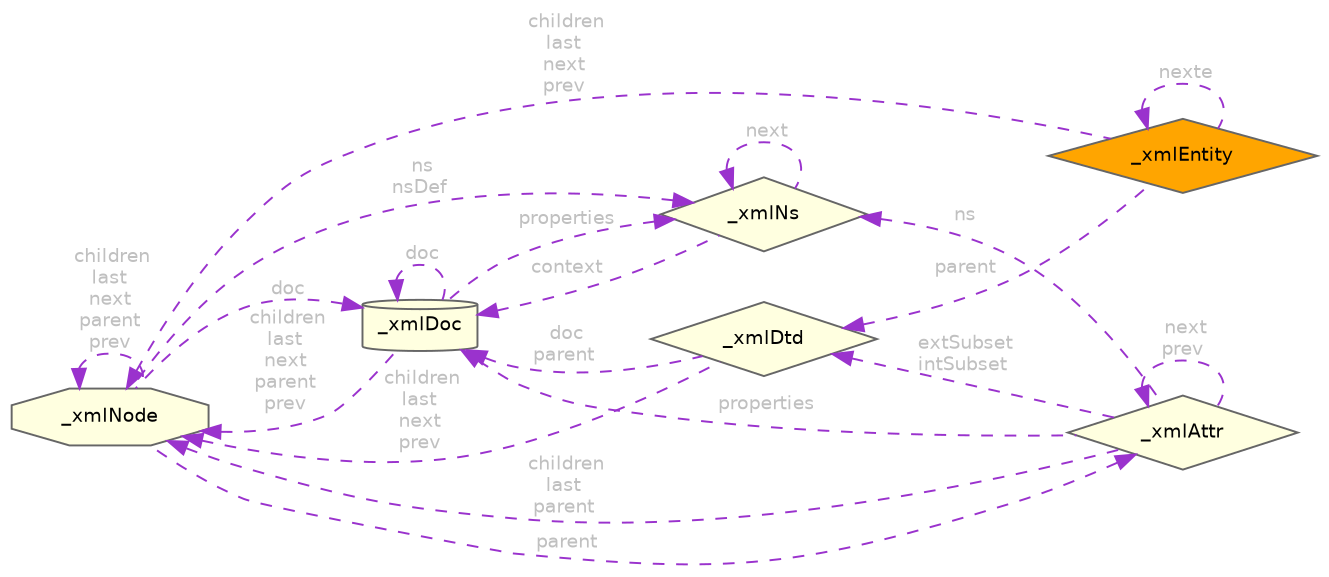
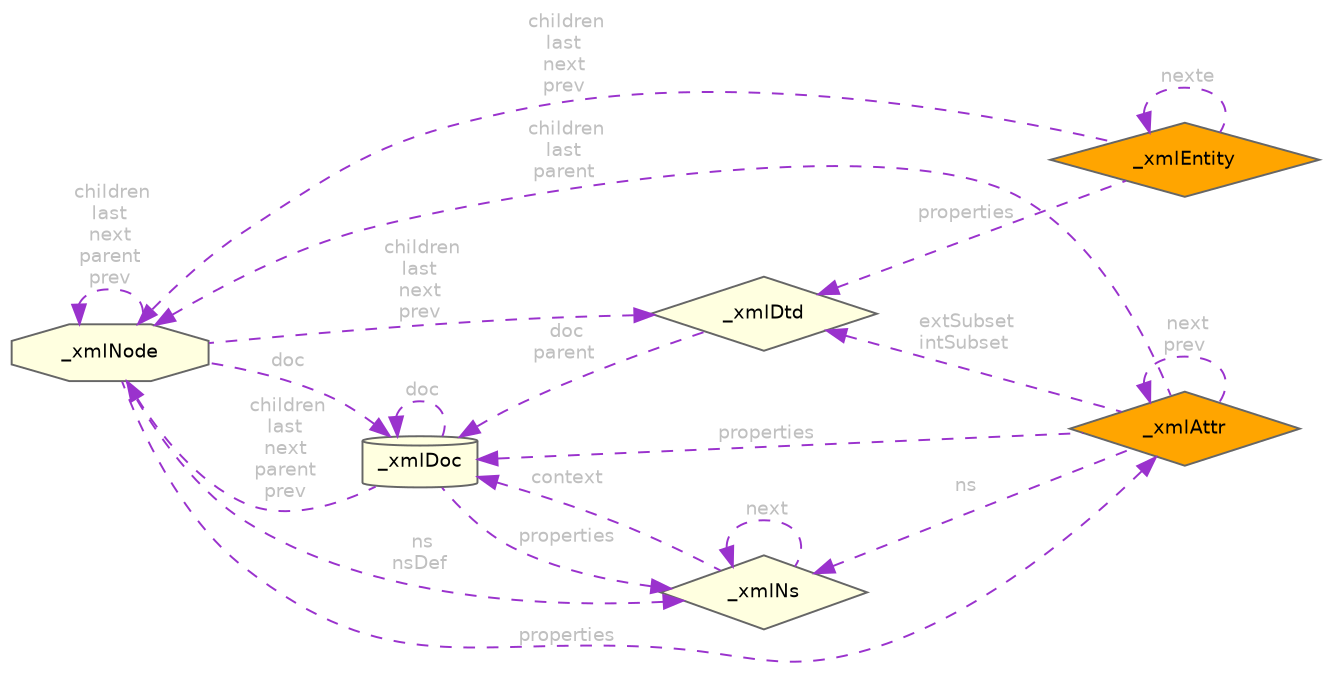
edge "_xmlEntity" -> "_xmlDtd": label " parent" -> " properties"
node "_xmlAttr": fillcolor lightyellow -> orange
edge "_xmlDtd" -> "_xmlNode": reversed
edge "_xmlNode" -> "_xmlAttr": label " parent" -> " properties"
